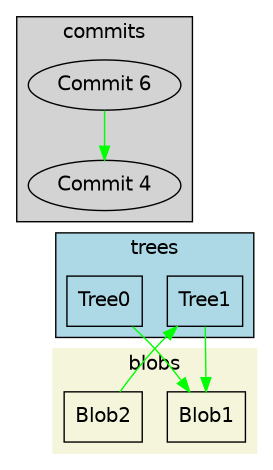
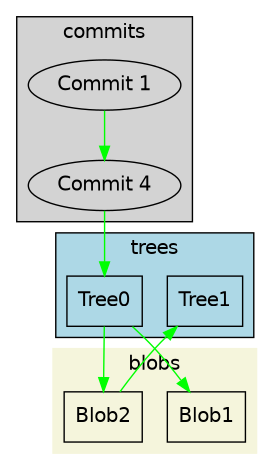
node "Commit 6": label "Commit 6" -> "Commit 1"
edge "Commit 4" -> "Tree0": added
edge "Tree0" -> "Blob2": added
edge "Tree1" -> "Blob1": removed
